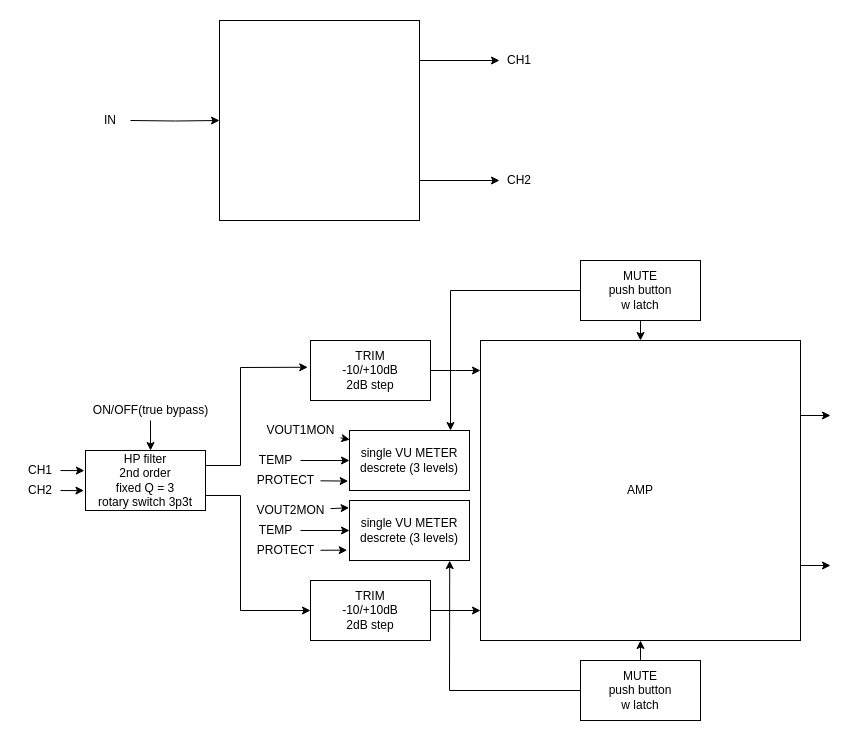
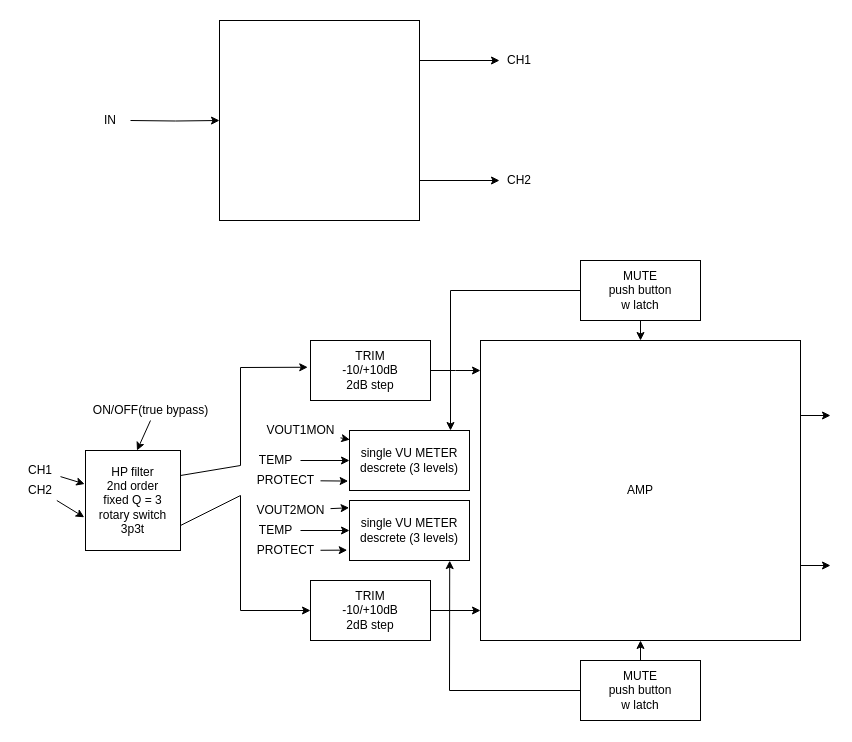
node "HP filter 2nd order fixed Q = 3 rotary switch 3p3t": size 120x60 -> 95x100
